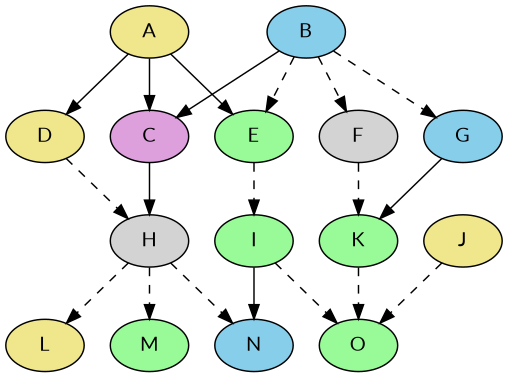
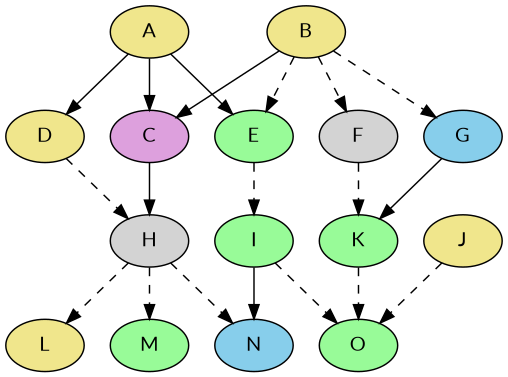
node "B": fillcolor skyblue -> khaki
